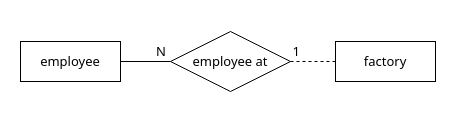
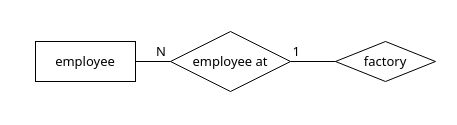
node "employee": moved (71, 62) -> (86, 62)
edge "employee at" -- "factory": style dashed -> solid
node "factory": shape rectangle -> diamond
